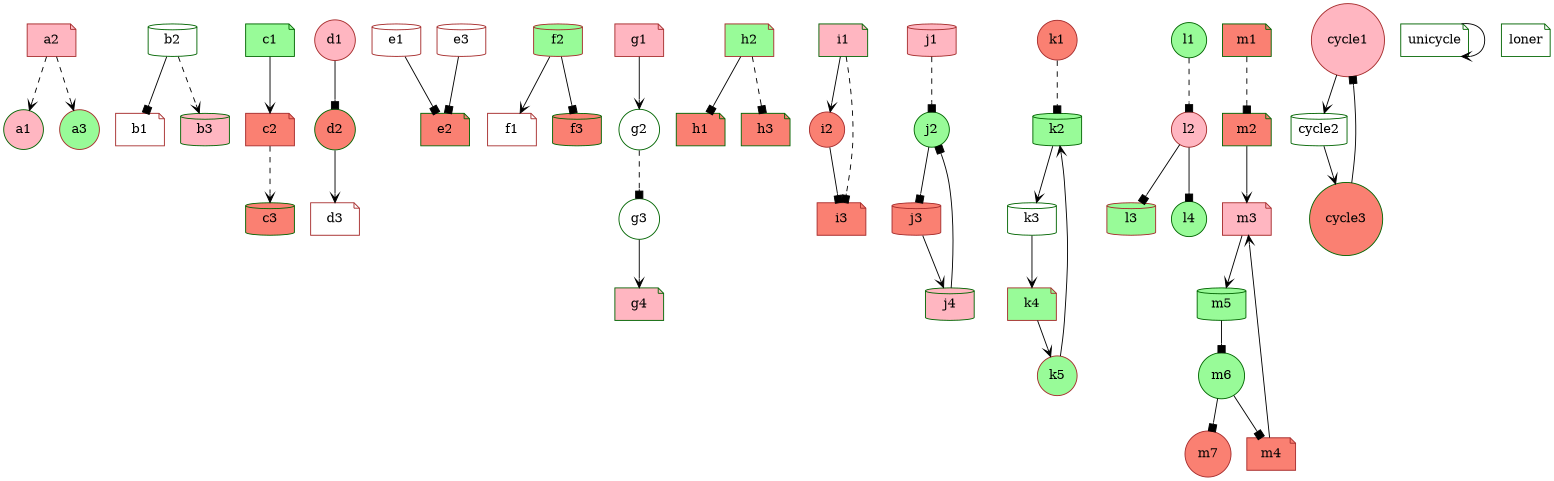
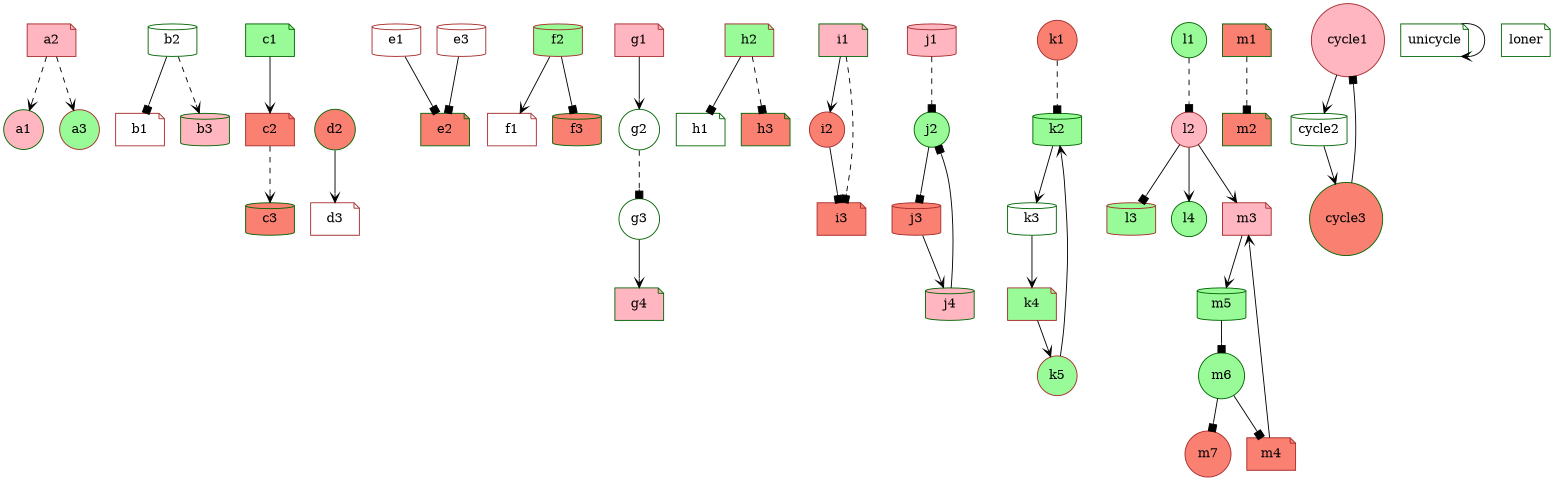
node "d1": removed
node "h1": fillcolor salmon -> white
edge "l2" -> "l4": arrowhead box -> vee
edge "m2" -> "m3": now "l2" -> "m3"
